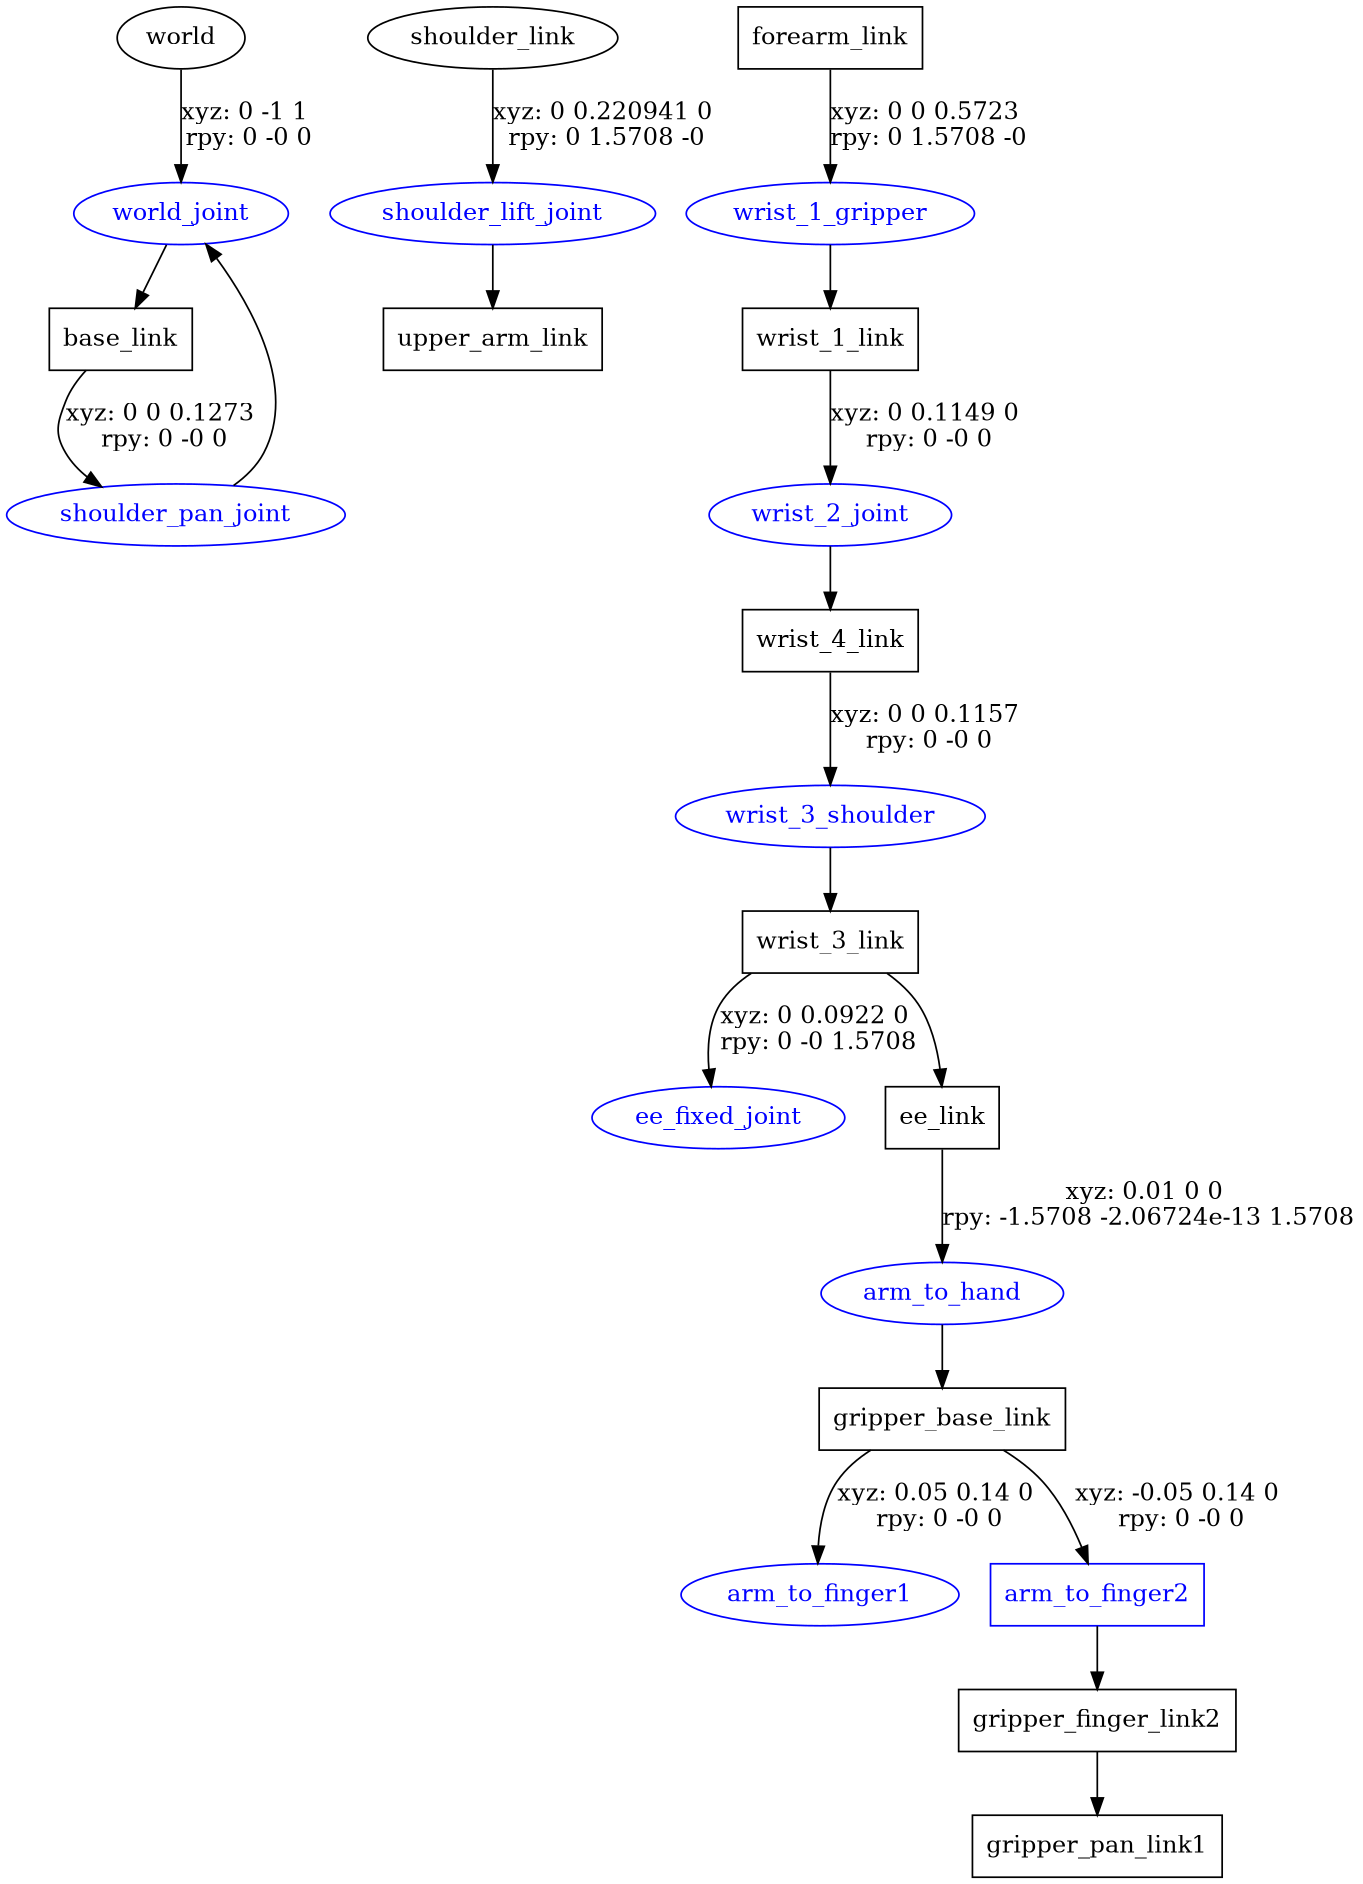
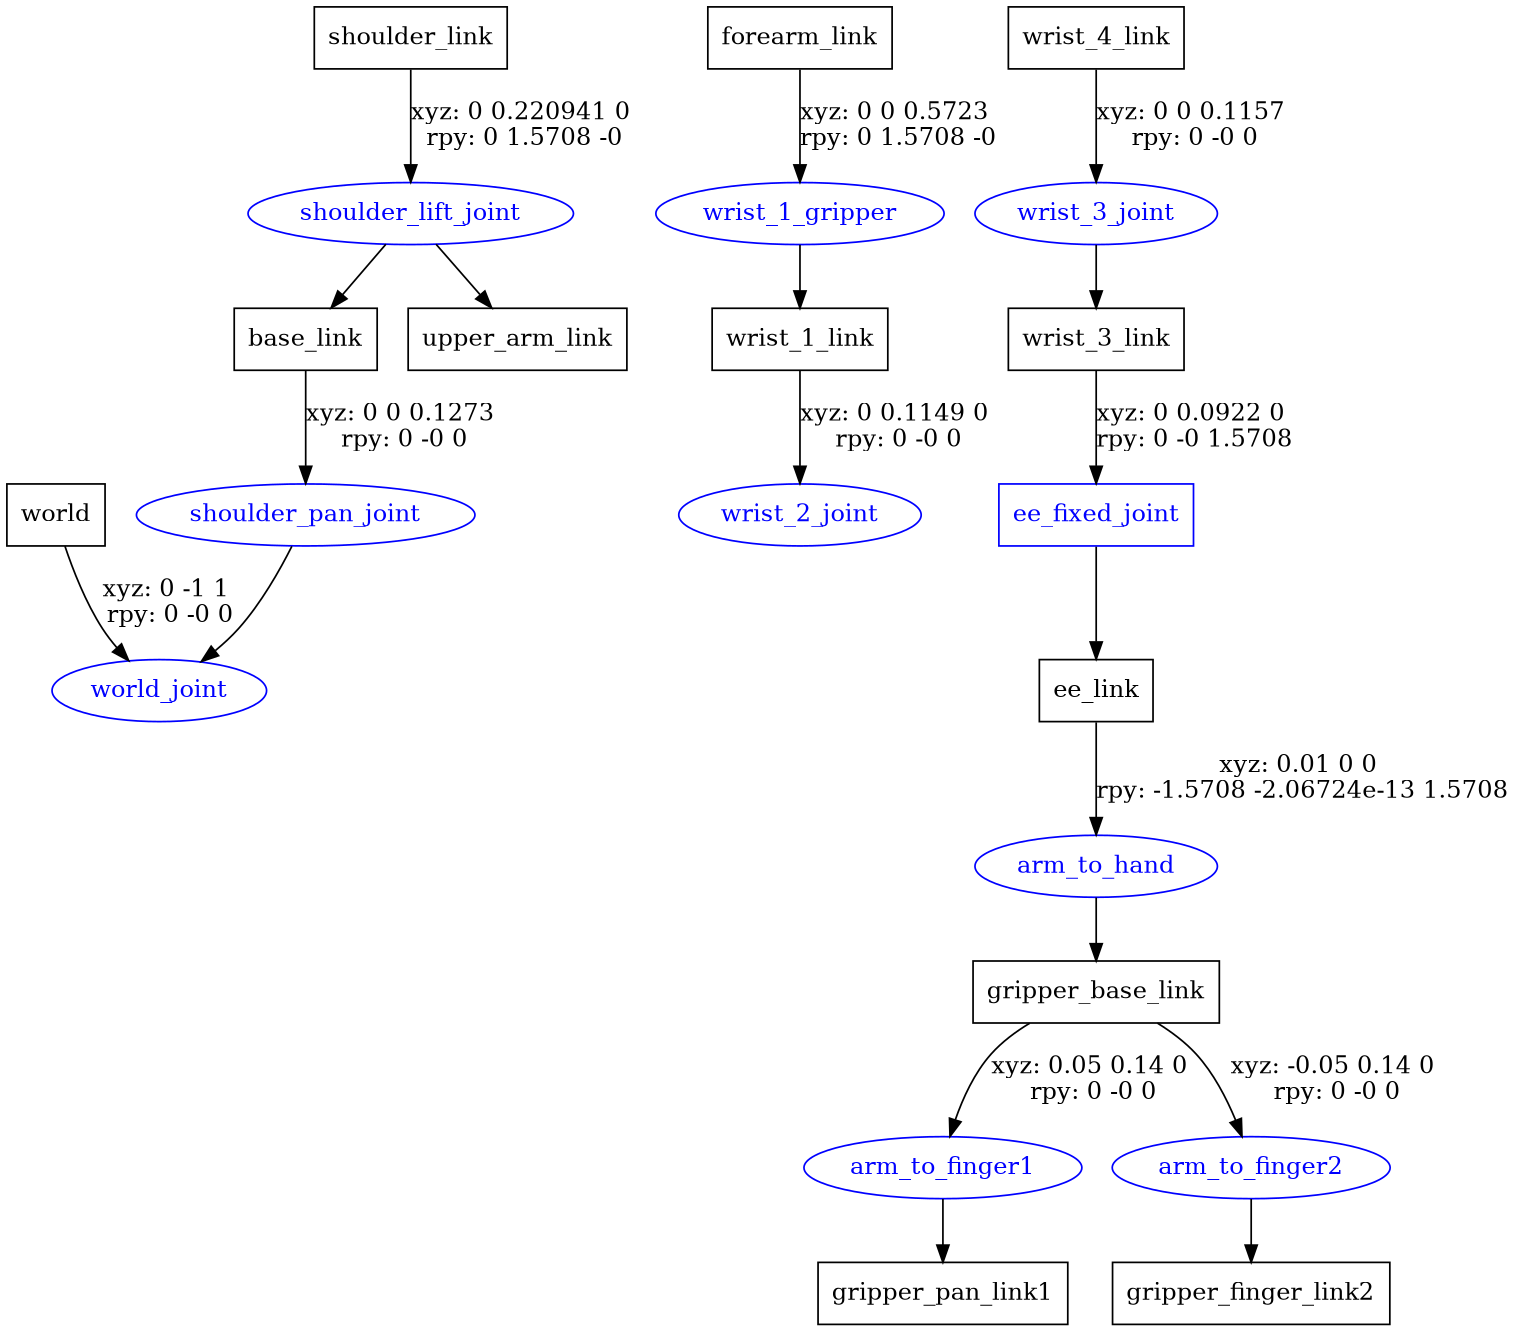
node "world": shape ellipse -> box
node "shoulder_link": shape ellipse -> box
edge "world_joint" -> "base_link": now "shoulder_lift_joint" -> "base_link"
edge "wrist_2_joint" -> "wrist_4_link": removed
node "wrist_3_shoulder": label "wrist_3_shoulder" -> "wrist_3_joint"
edge "wrist_3_link" -> "ee_link": now "ee_fixed_joint" -> "ee_link"
node "ee_fixed_joint": shape ellipse -> box
node "arm_to_finger2": shape box -> ellipse
edge "gripper_finger_link2" -> "gripper_pan_link1": now "arm_to_finger1" -> "gripper_pan_link1"
